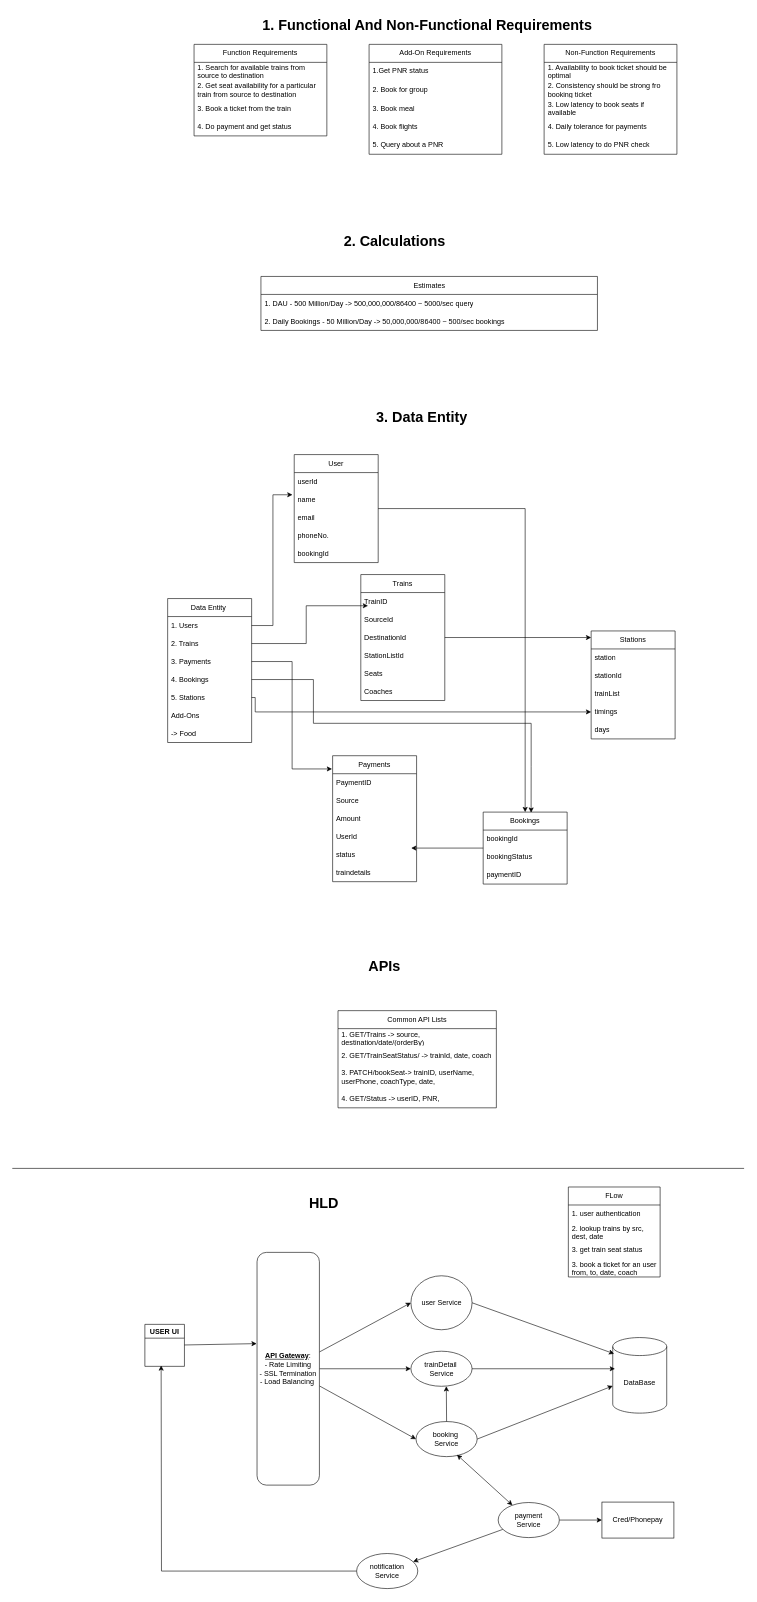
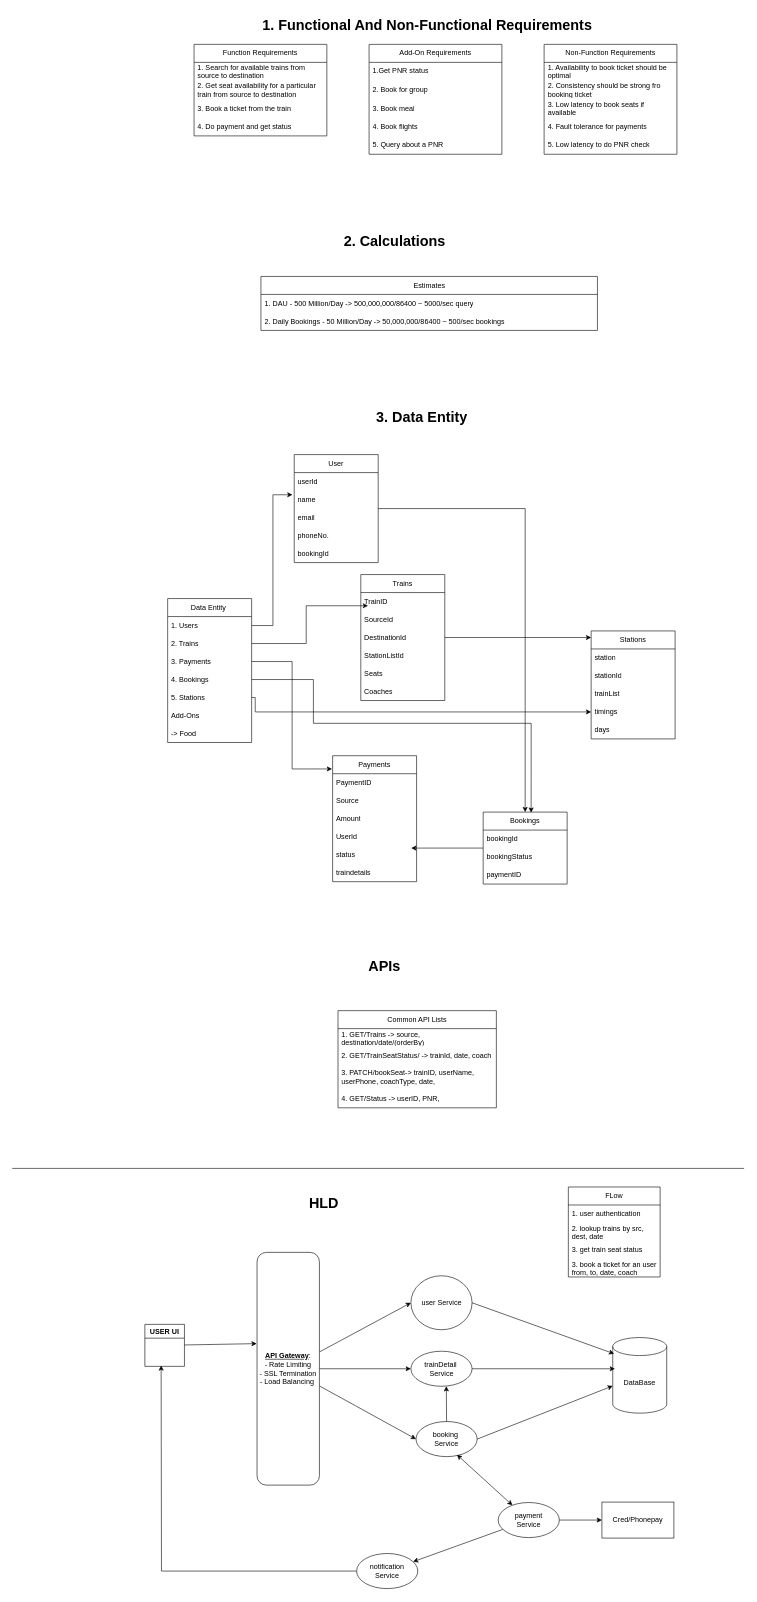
node "4. Daily tolerance for payments": label "4. Daily tolerance for payments" -> "4. Fault tolerance for payments"
